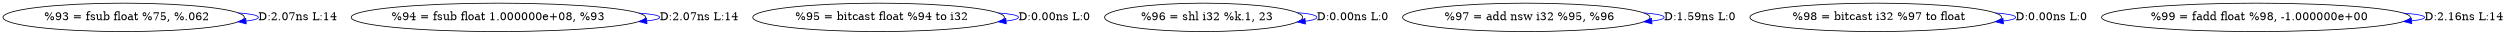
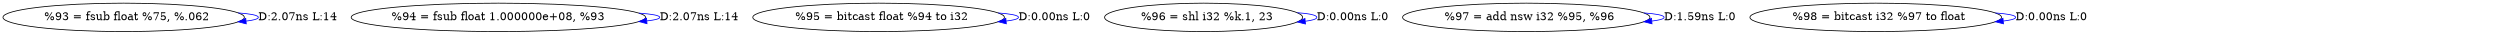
node "%99 = fadd float %98, -1.000000e+00": removed
